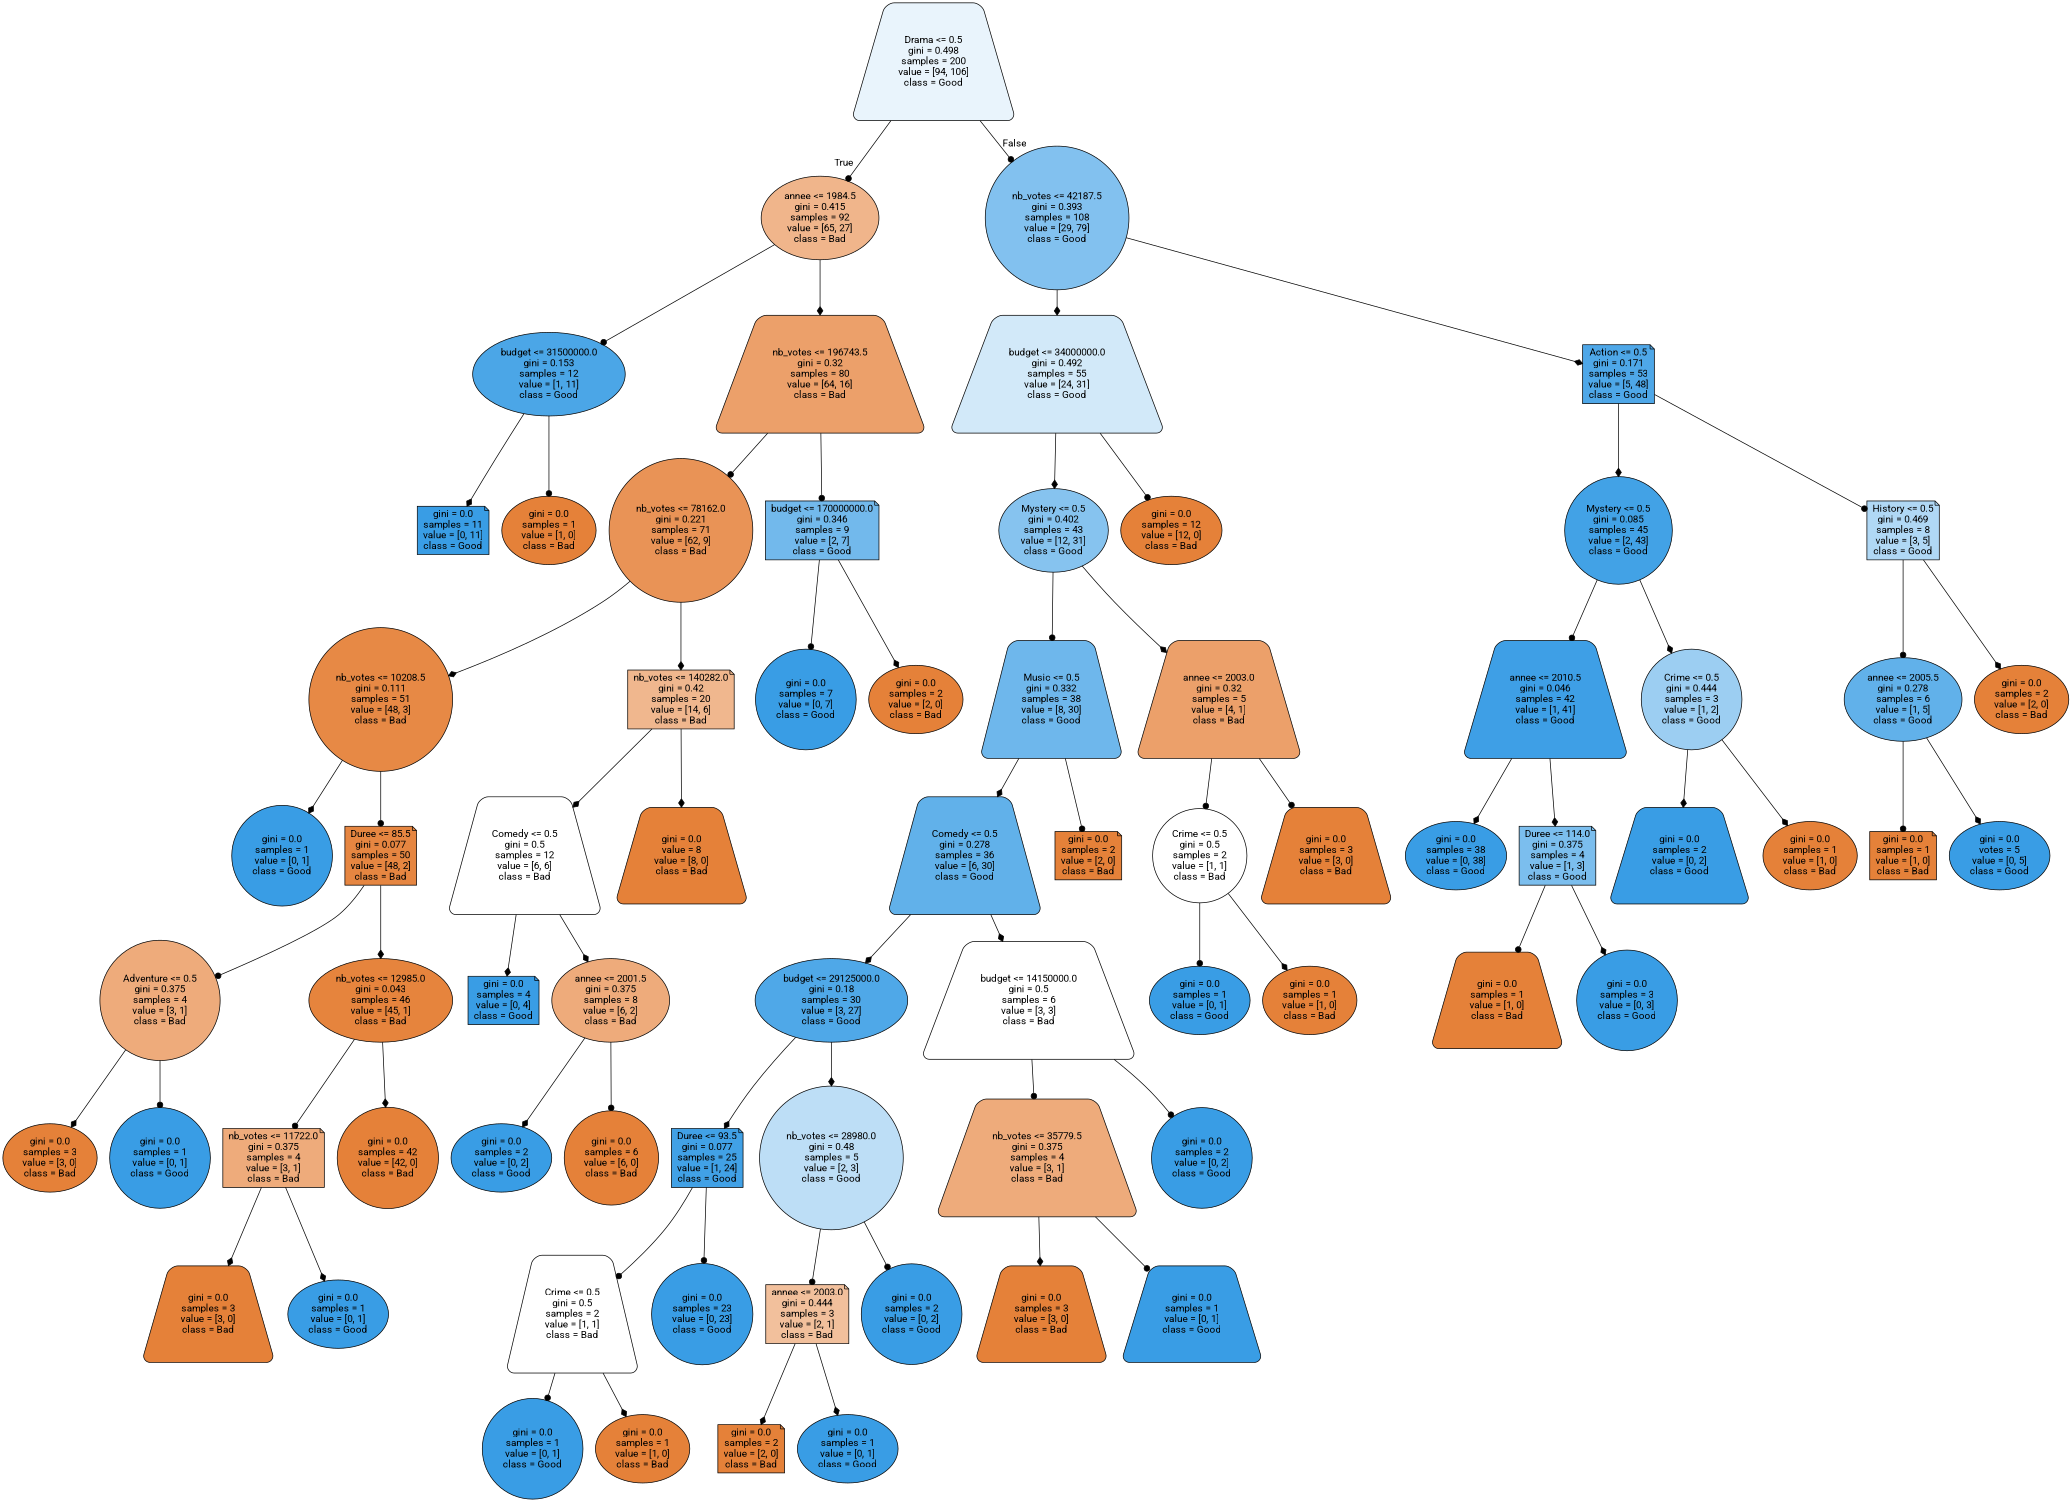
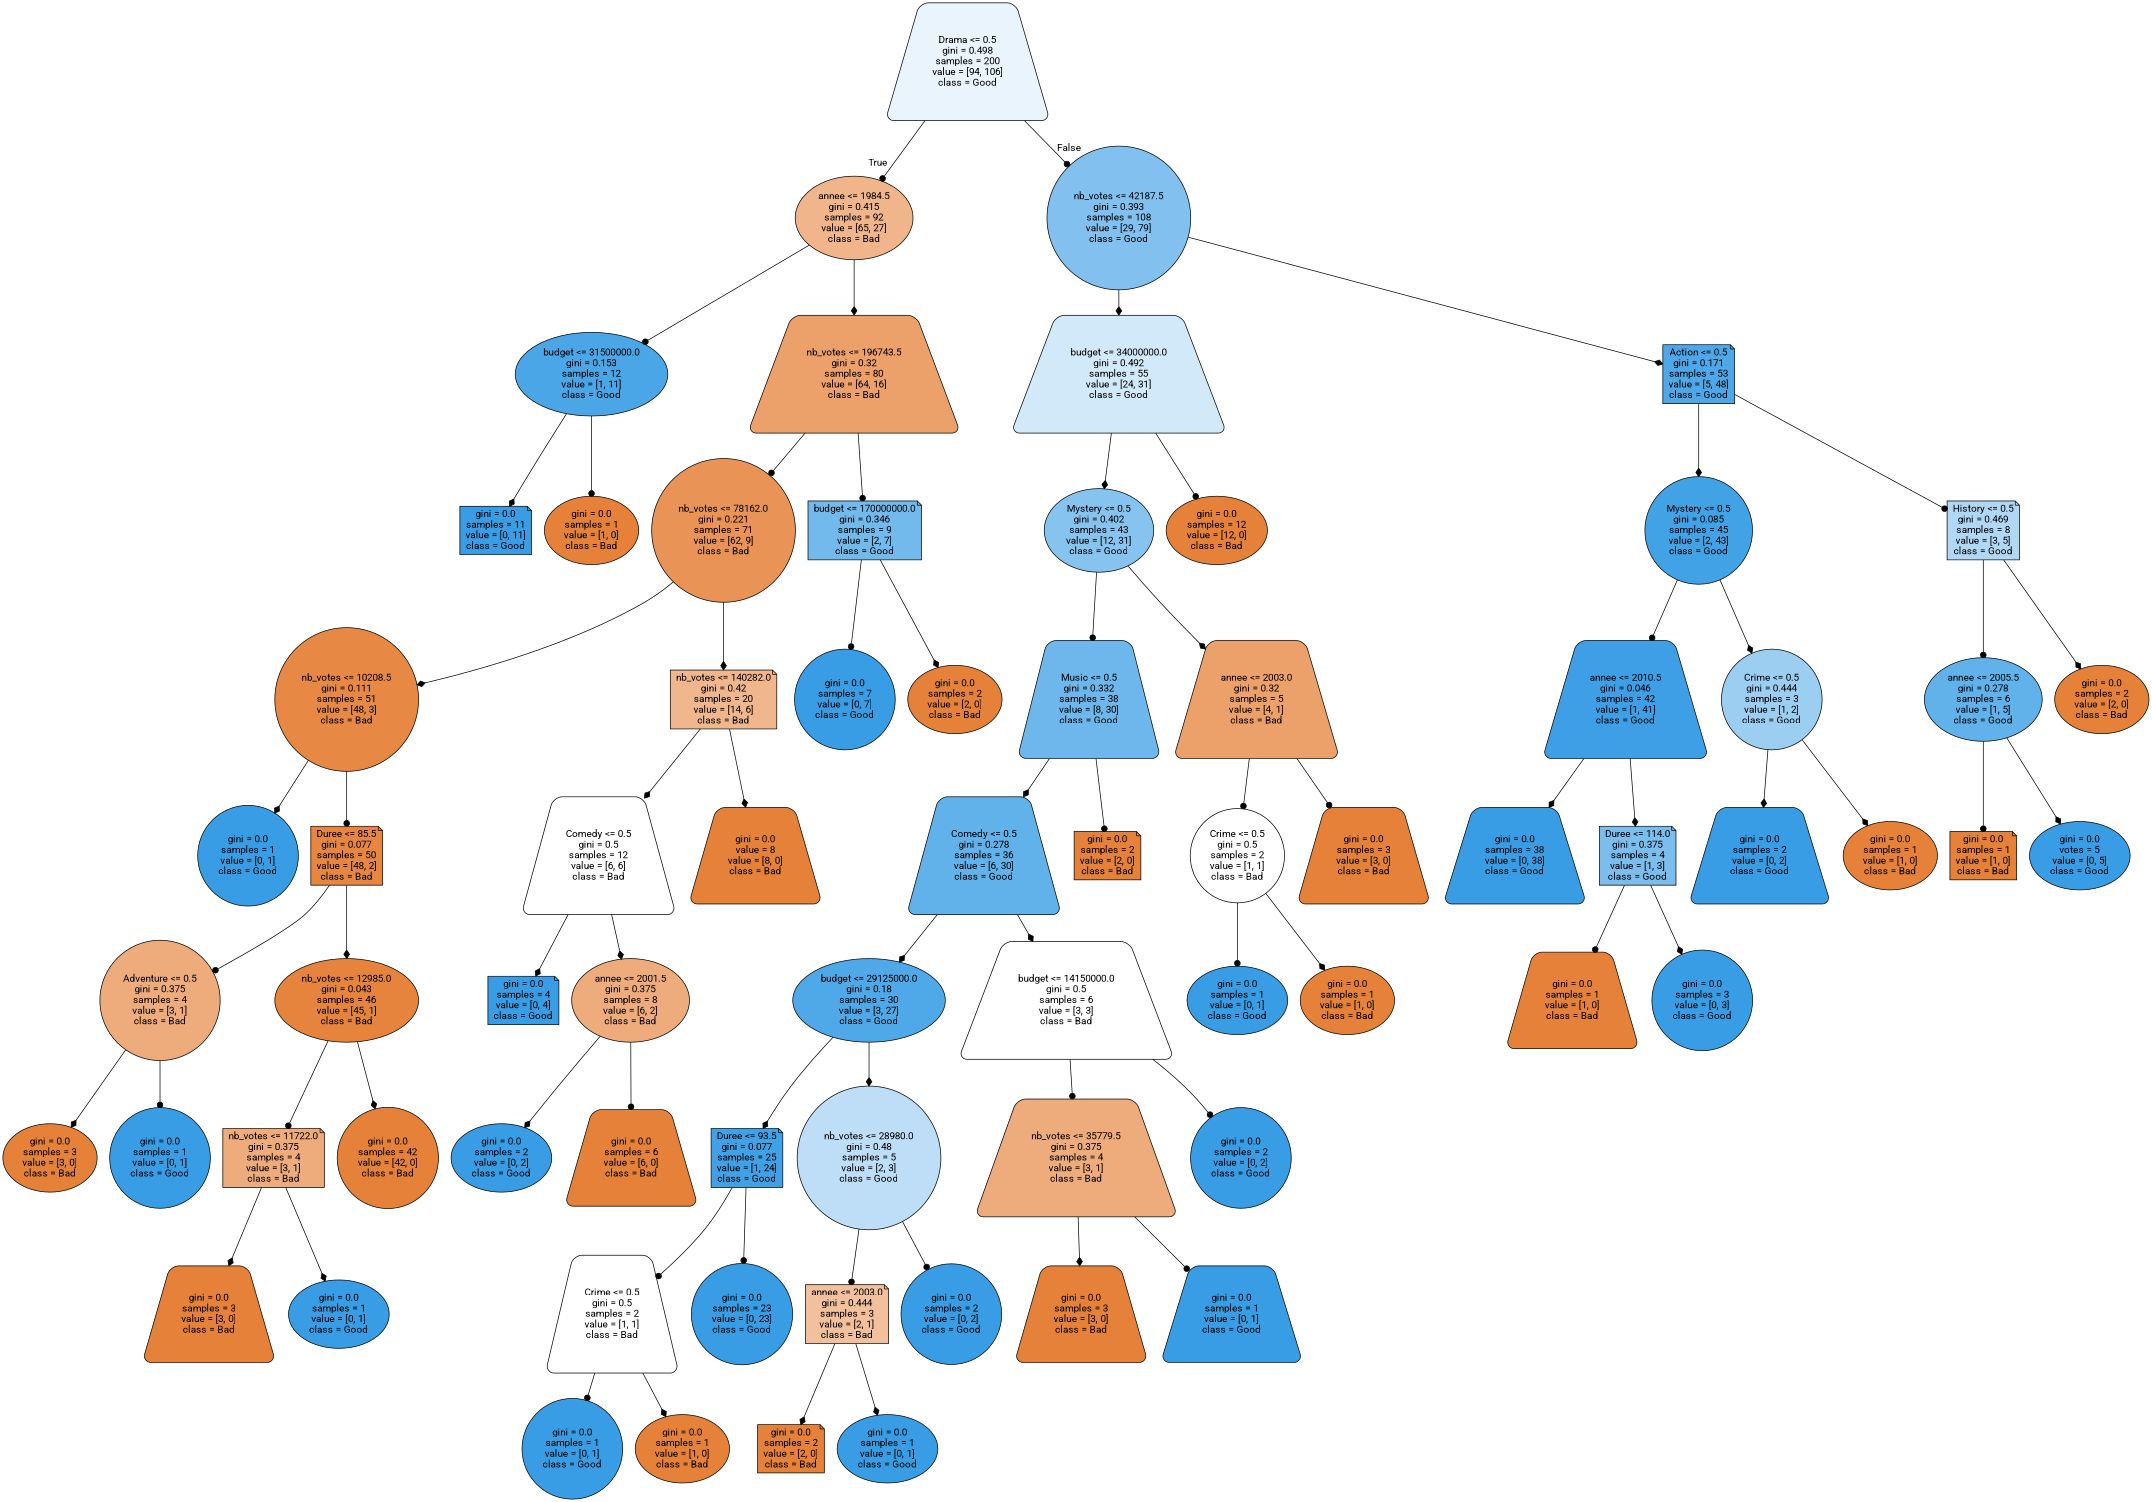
node "gini = 0.0 samples = 38 value = [0, 38] class = Good": shape ellipse -> trapezium
node "gini = 0.0 samples = 6 value = [6, 0] class = Bad": shape circle -> trapezium
